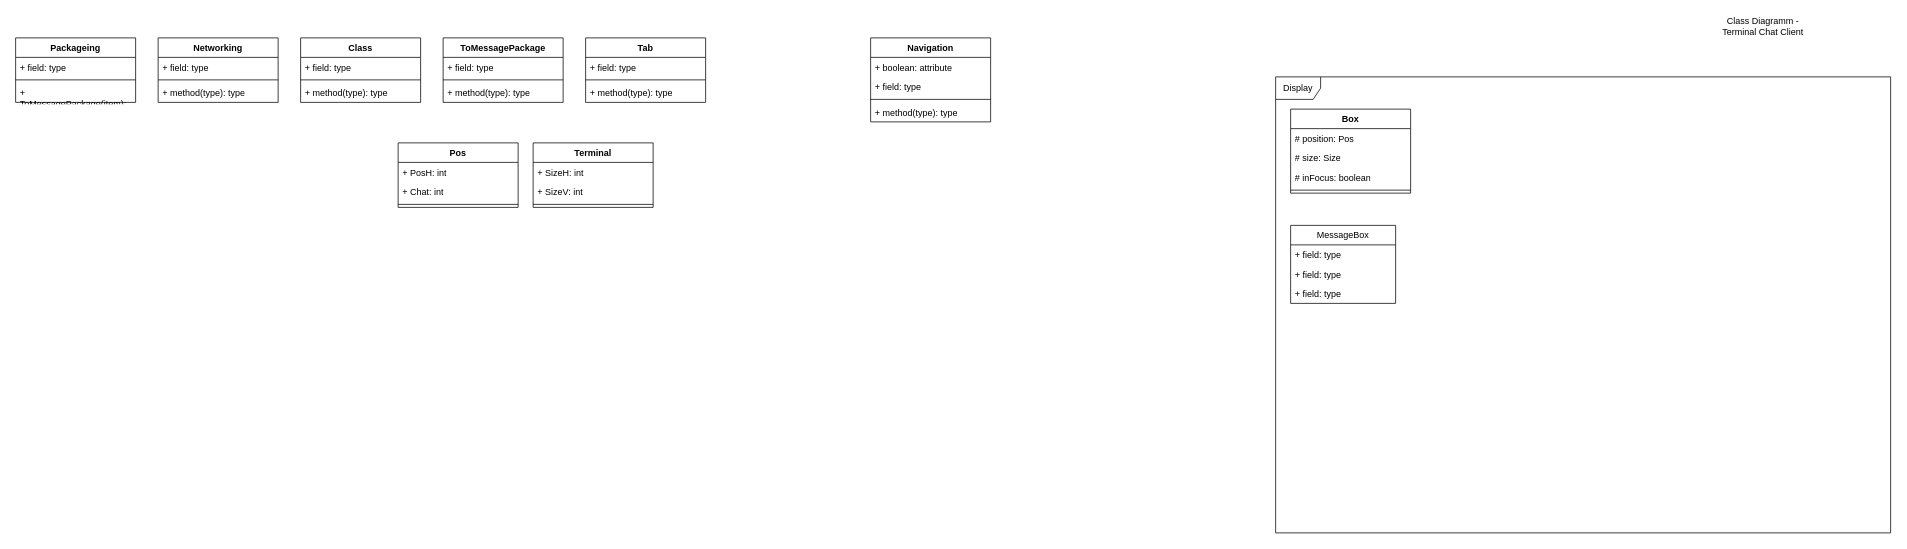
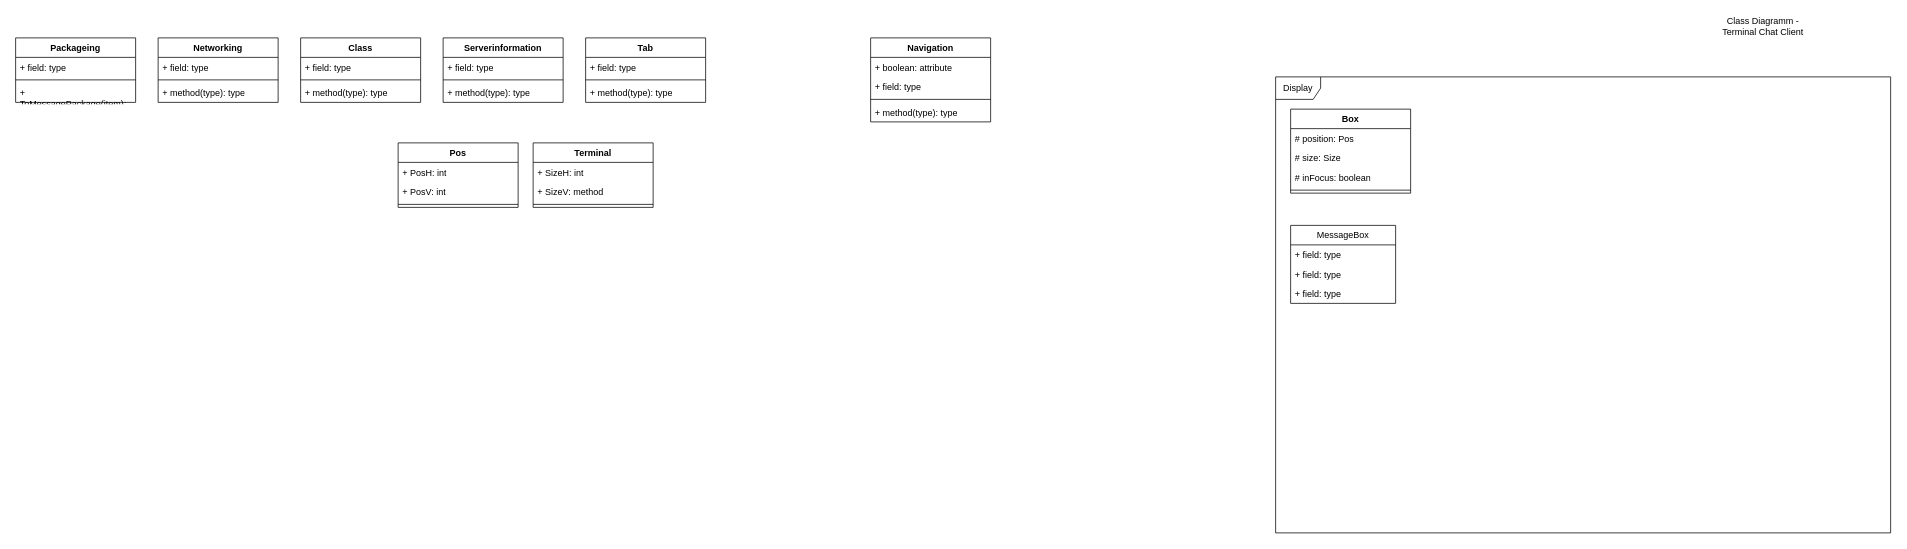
node "ToMessagePackage": label "ToMessagePackage" -> "Serverinformation"
node "+ Chat: int": label "+ Chat: int" -> "+ PosV: int"
node "+ SizeV: int": label "+ SizeV: int" -> "+ SizeV: method"
